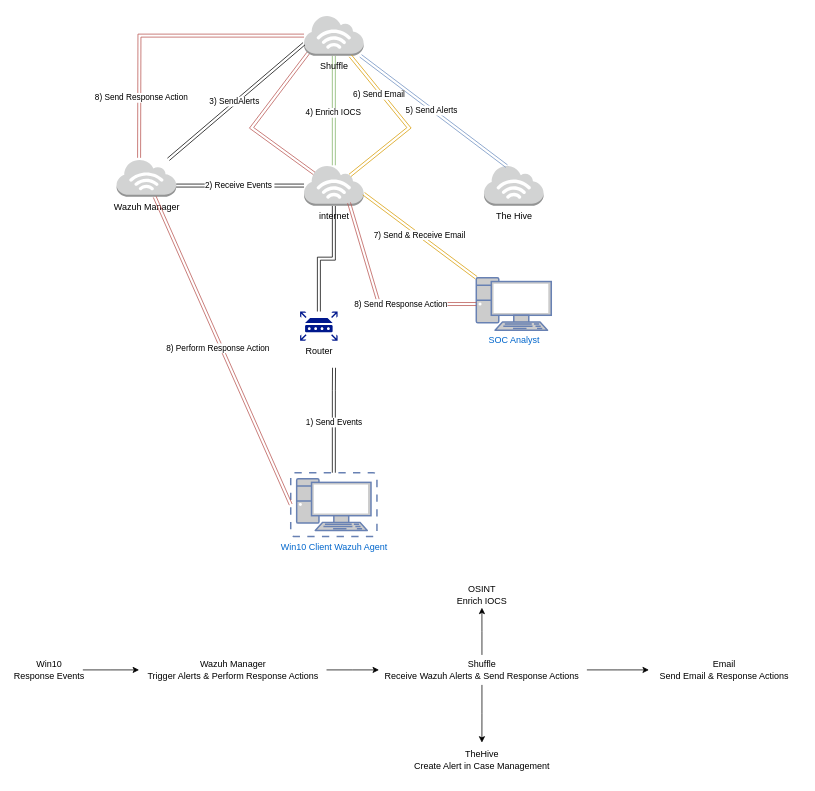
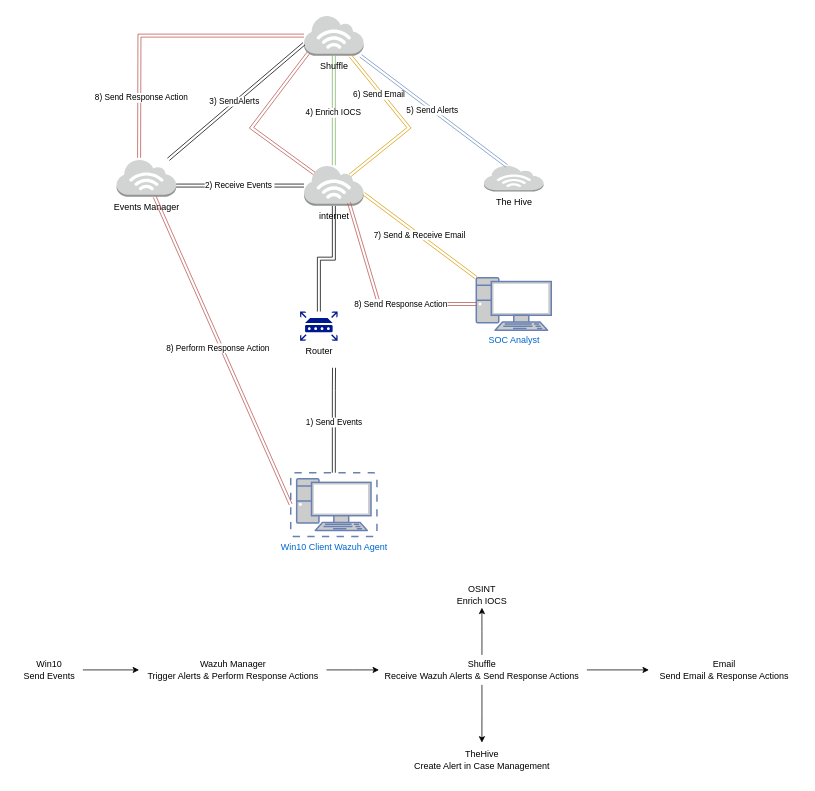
node "The Hive": size 60x41 -> 60x26
node "Wazuh Manager": label "Wazuh Manager" -> "Events Manager"
node "Win10 Response Events": label "Win10 Response Events" -> "Win10 Send Events"
